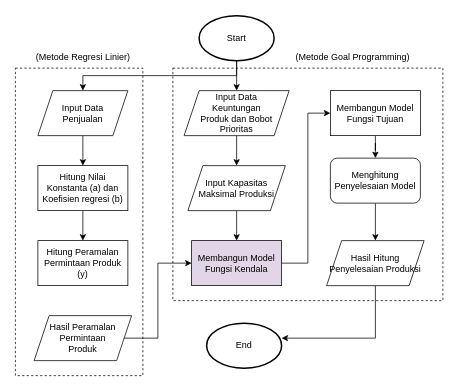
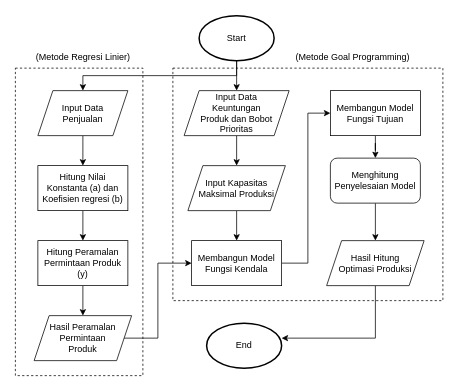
node "Membangun Model Fungsi Kendala": fillcolor #e1d5e7 -> #ffffff
node "Hasil Hitung Penyelesaian Produksi": label "Hasil Hitung Penyelesaian Produksi" -> "Hasil Hitung Optimasi Produksi"
edge "Hitung Peramalan Permintaan Produk (y)" -> "Hasil Peramalan Permintaan Produk": added
